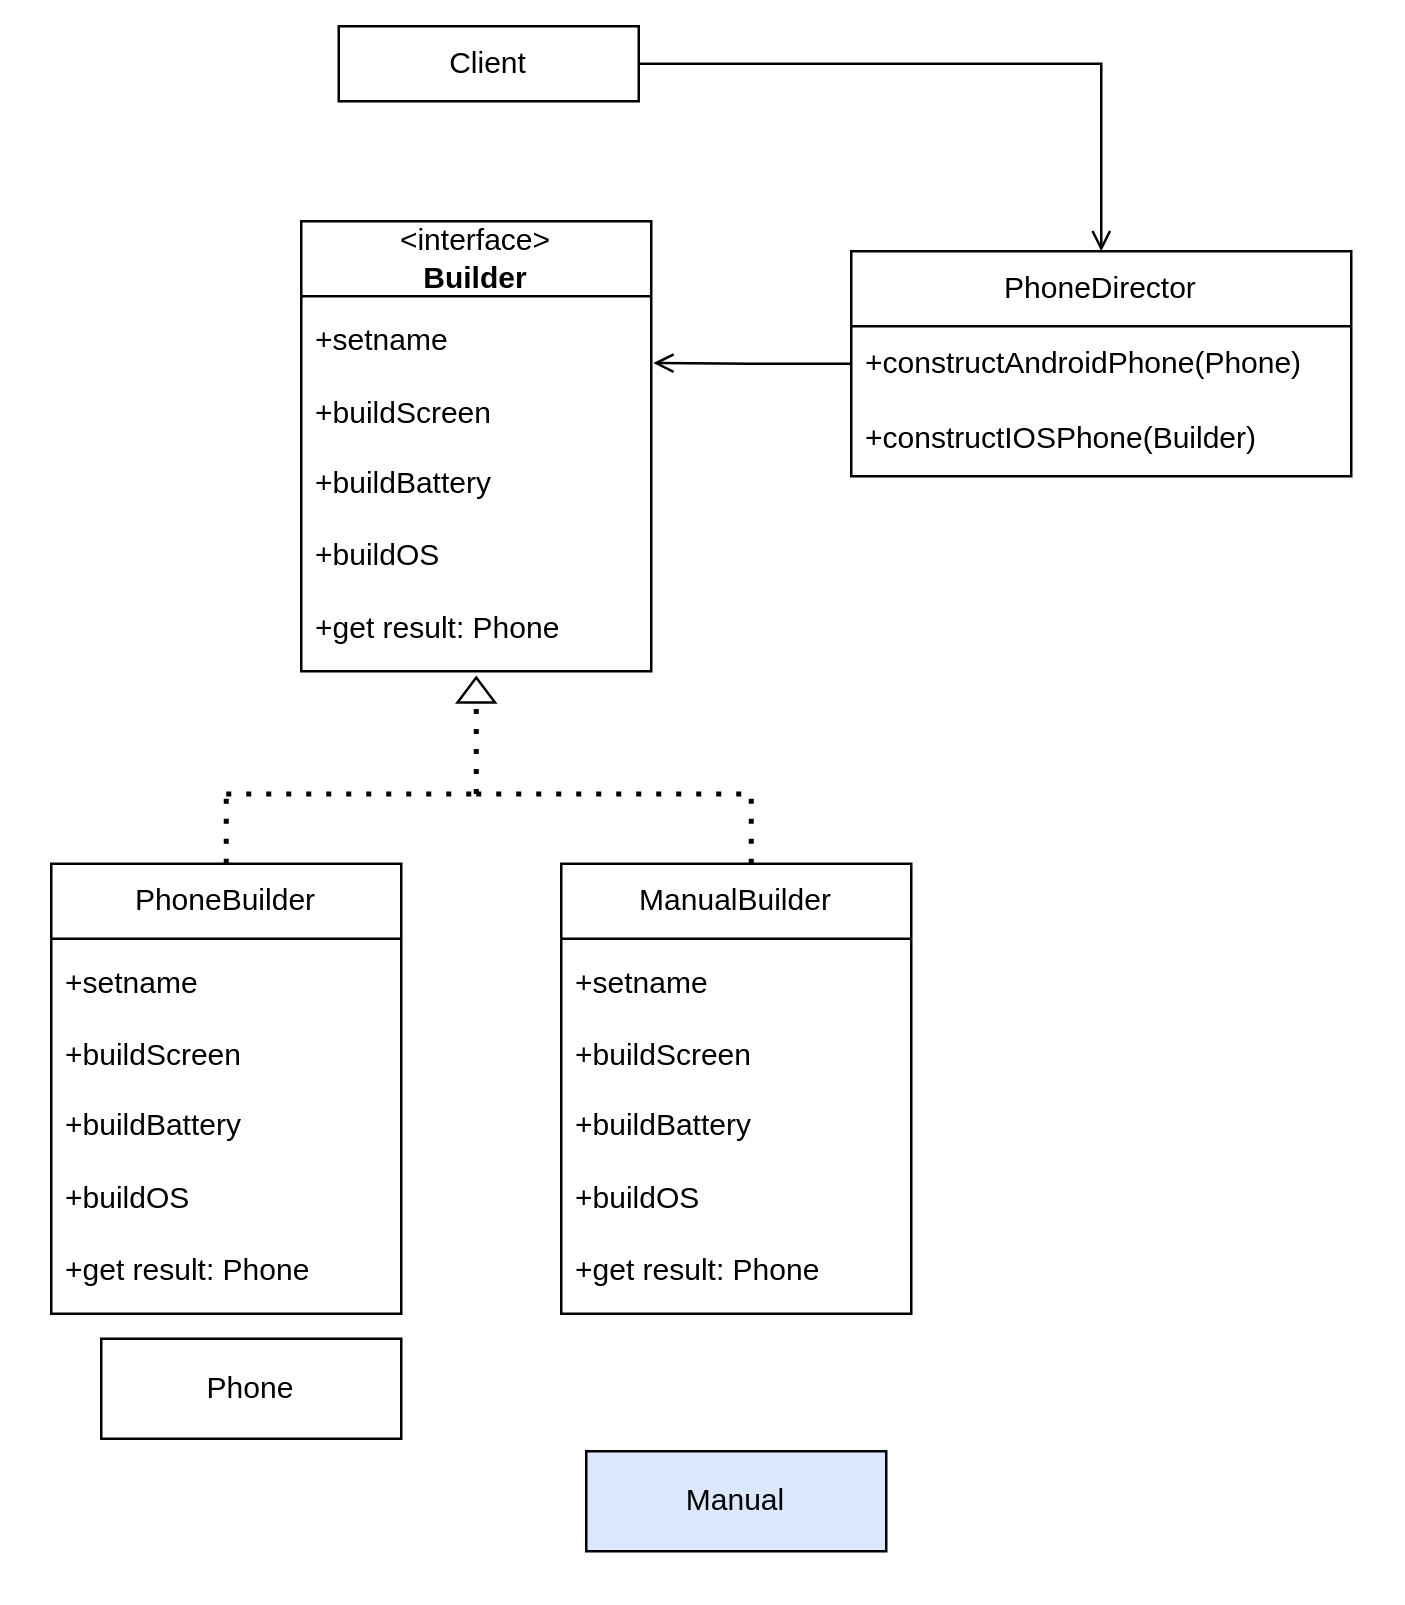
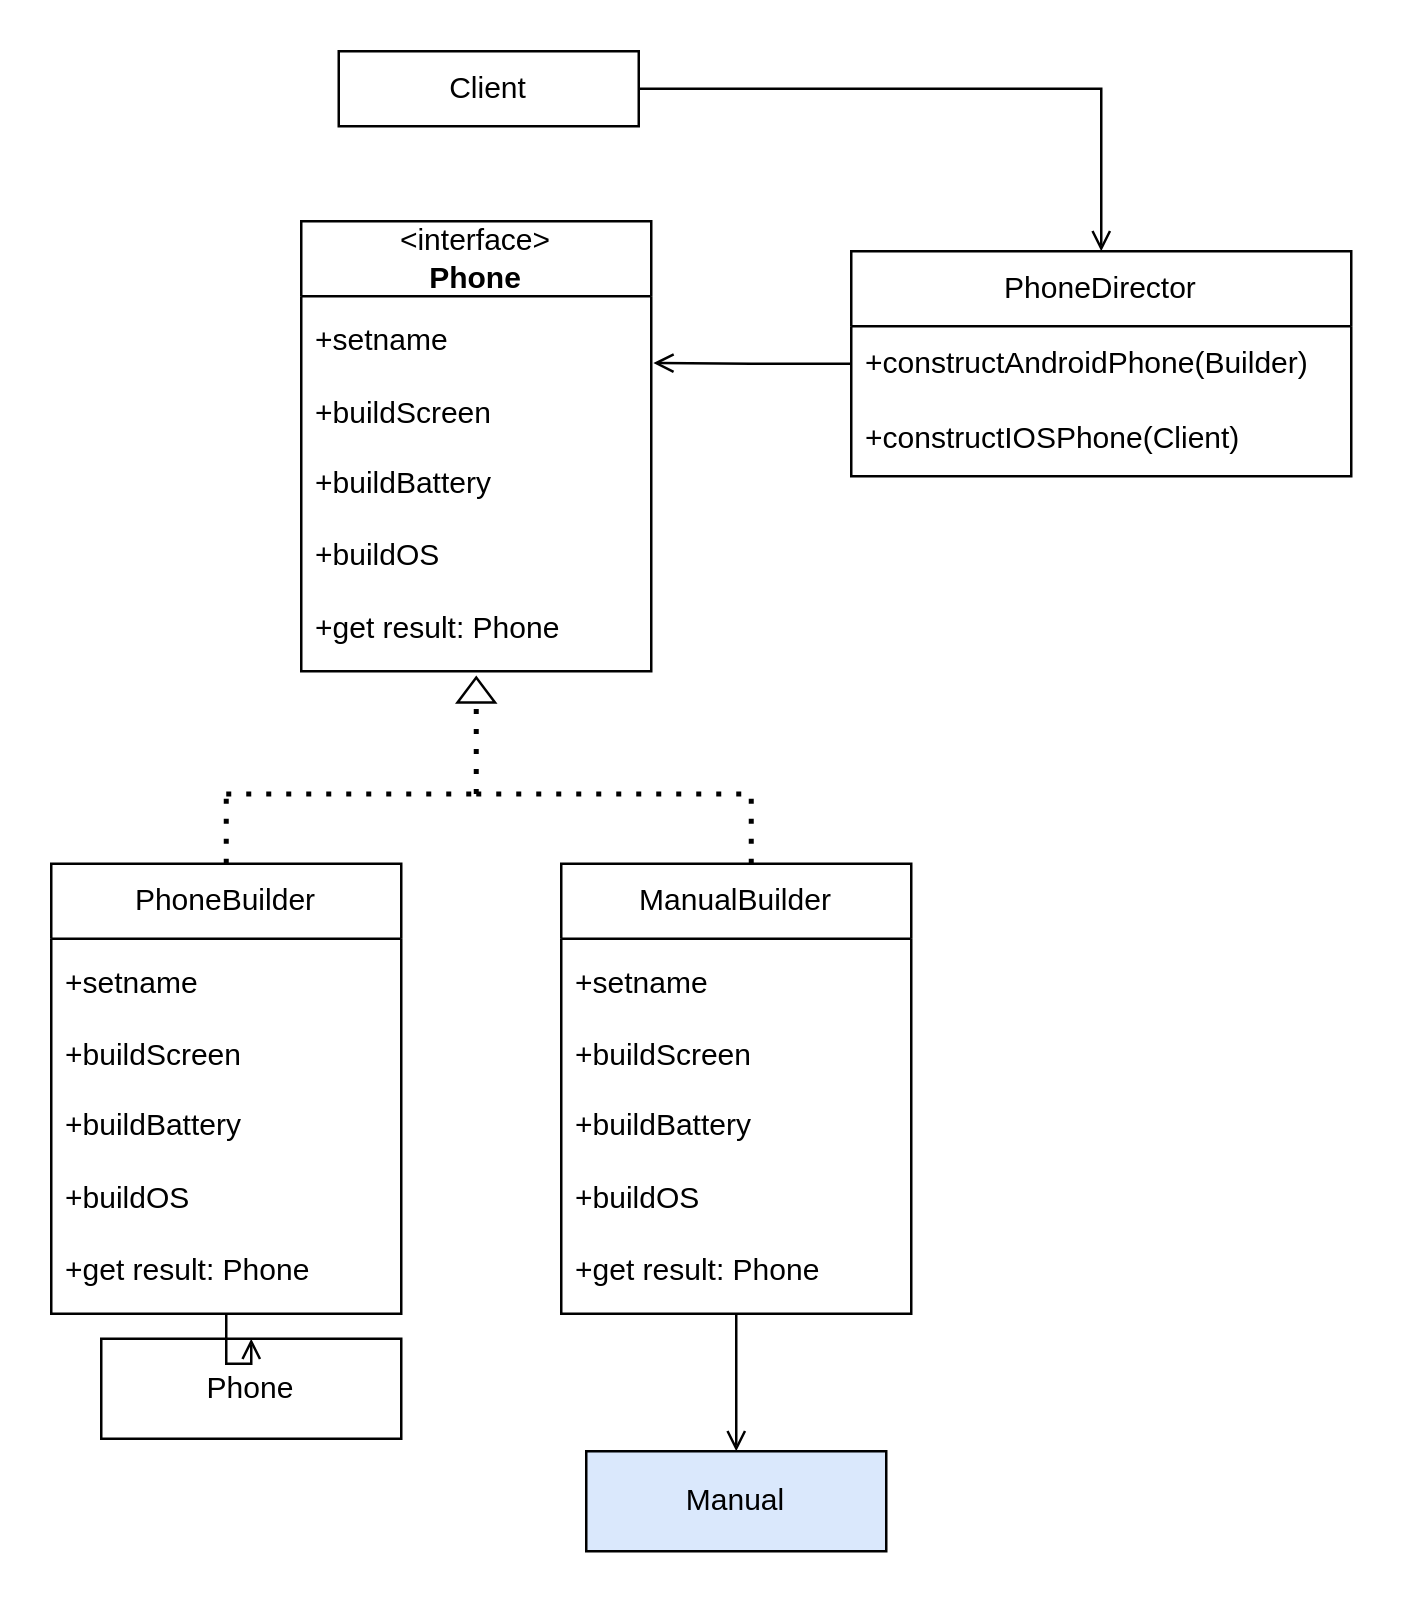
node "Client": moved (489, 64) -> (489, 89)
node "<interface> Builder": label "<interface> Builder" -> "<interface> Phone"
node "+constructAndroidPhone(Phone)": label "+constructAndroidPhone(Phone)" -> "+constructAndroidPhone(Builder)"
node "+constructIOSPhone(Builder)": label "+constructIOSPhone(Builder)" -> "+constructIOSPhone(Client)"
edge "PhoneBuilder" -> "Phone": added
edge "ManualBuilder" -> "Manual": added
